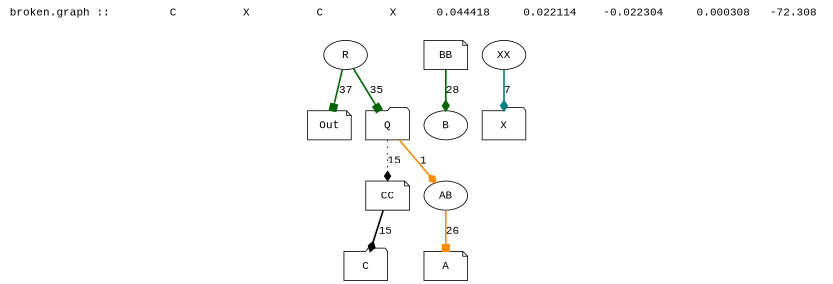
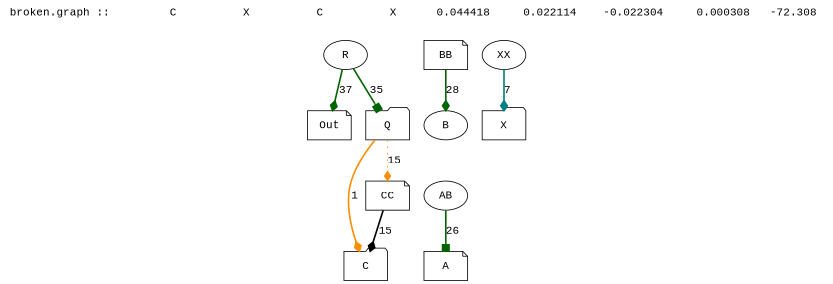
edge "R" -> "Out": arrowhead box -> diamond
edge "Q" -> "CC": color black -> darkorange
edge "Q" -> "AB": now "Q" -> "C"
edge "AB" -> "A": color darkorange -> darkgreen
